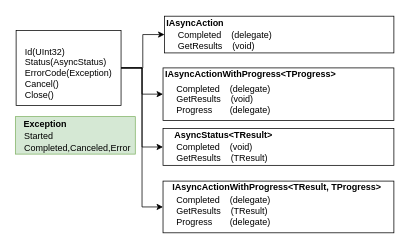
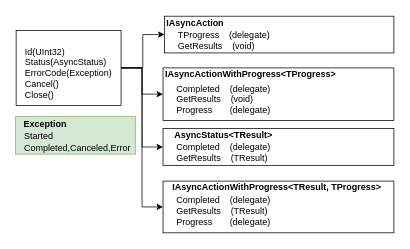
node "Completed (delegate) GetResults (void)": label "Completed (delegate) GetResults (void)" -> "TProgress (delegate) GetResults (void)"
node "Completed (void) GetResults (TResult)": label "Completed (void) GetResults (TResult)" -> "Completed (delegate) GetResults (TResult)"
